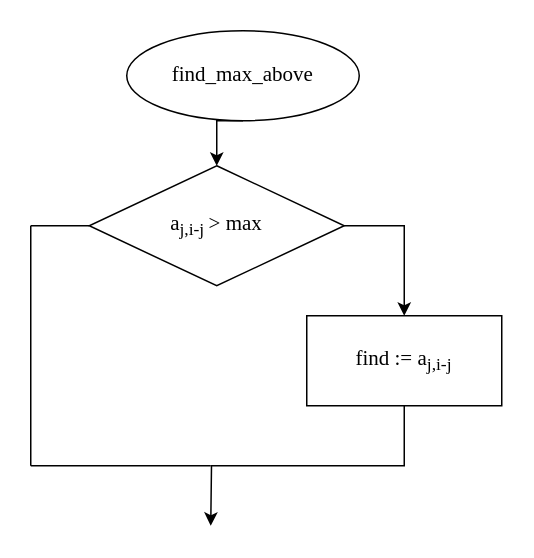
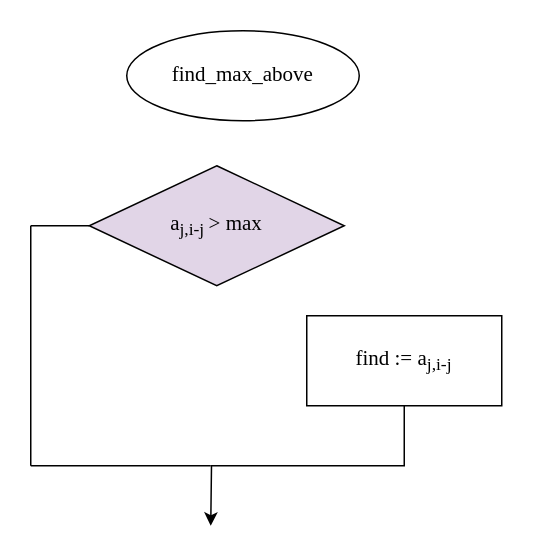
edge "find_max_above" -> "aj,i-j > max": removed
node "aj,i-j > max": fillcolor #ffffff -> #e1d5e7
edge "aj,i-j > max" -> "find := aj,i-j": removed
